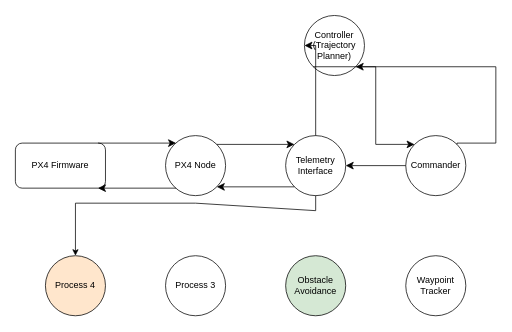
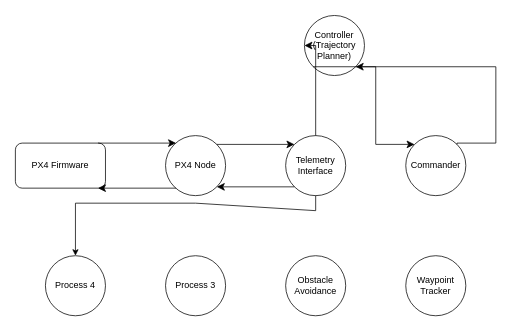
edge "Commander" -> "Telemetry Interface": removed
node "Process 4": fillcolor #ffe6cc -> #ffffff
node "Obstacle Avoidance": fillcolor #d5e8d4 -> #ffffff
